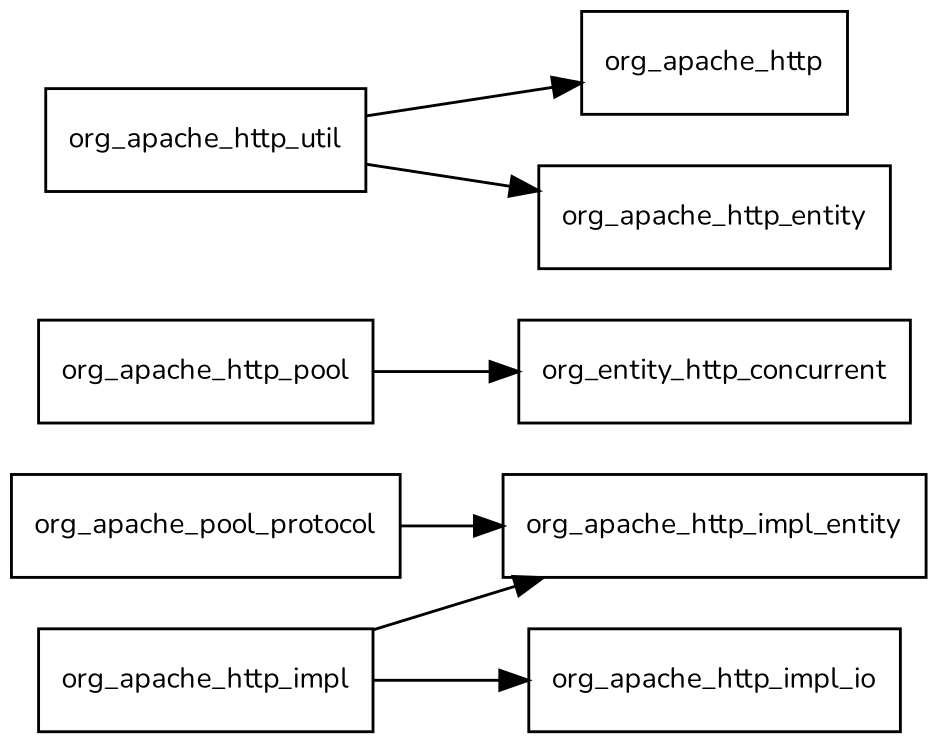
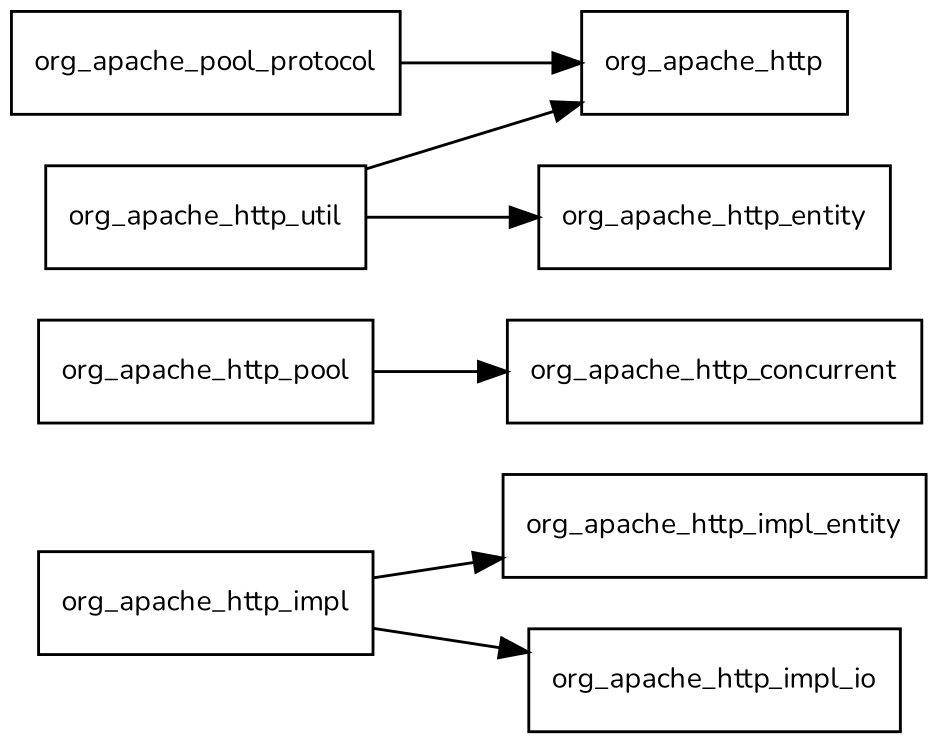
node "org_entity_http_concurrent": label "org_entity_http_concurrent" -> "org_apache_http_concurrent"
edge "org_apache_pool_protocol" -> "org_apache_http_impl_entity": now "org_apache_pool_protocol" -> "org_apache_http"
